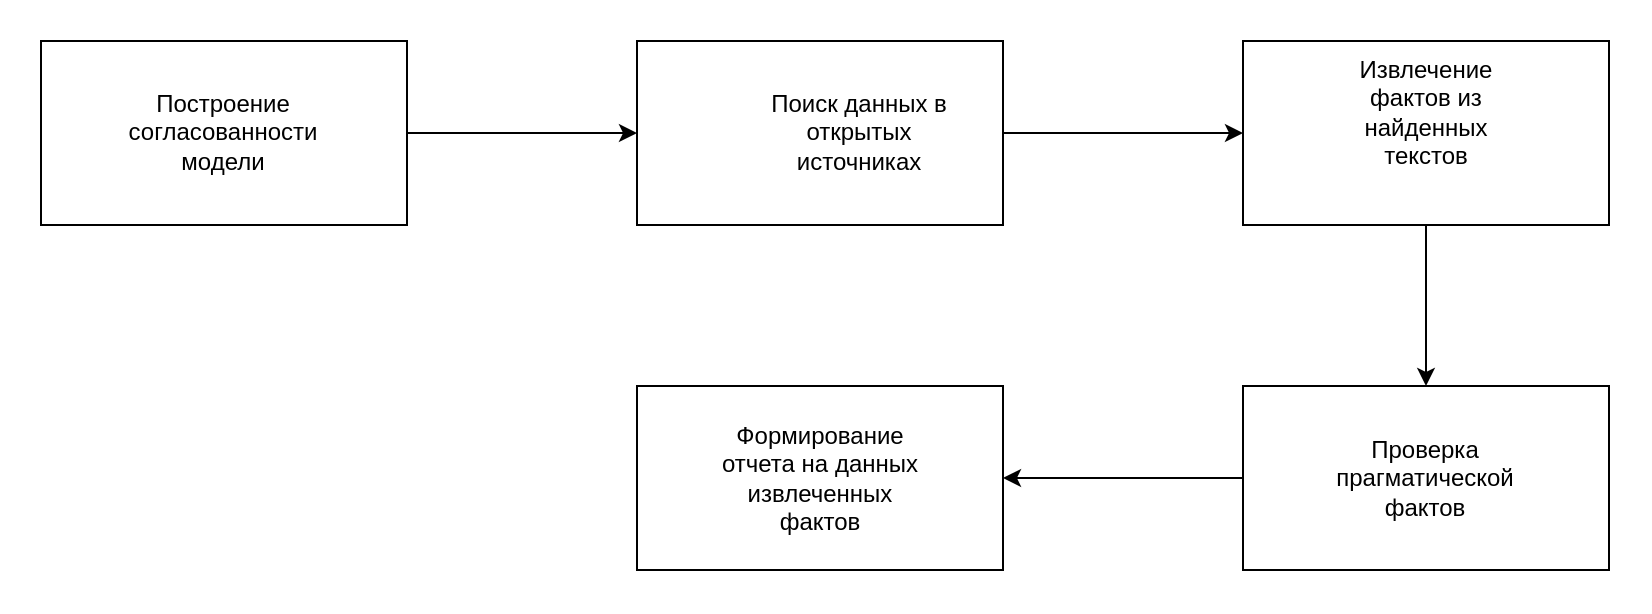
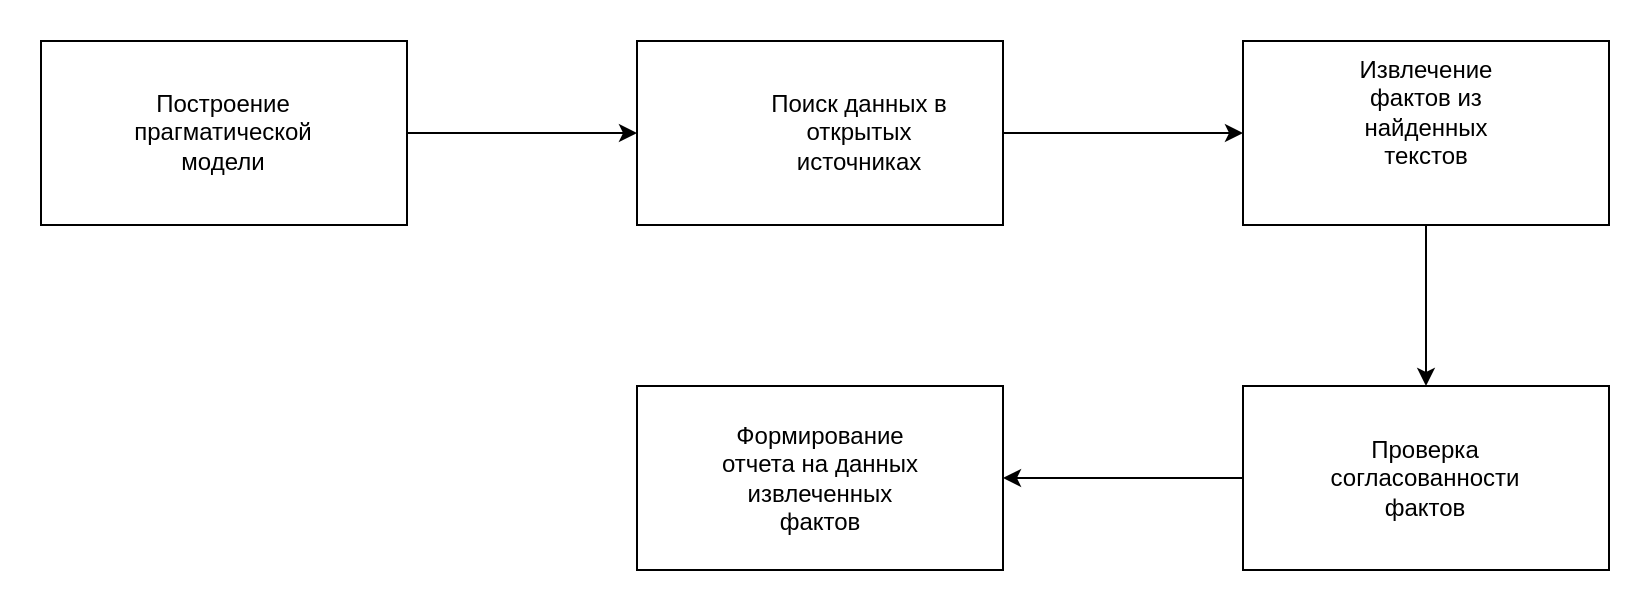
node "Построение согласованности модели": label "Построение согласованности модели" -> "Построение прагматической модели"
node "Проверка прагматической фактов": label "Проверка прагматической фактов" -> "Проверка согласованности фактов"
